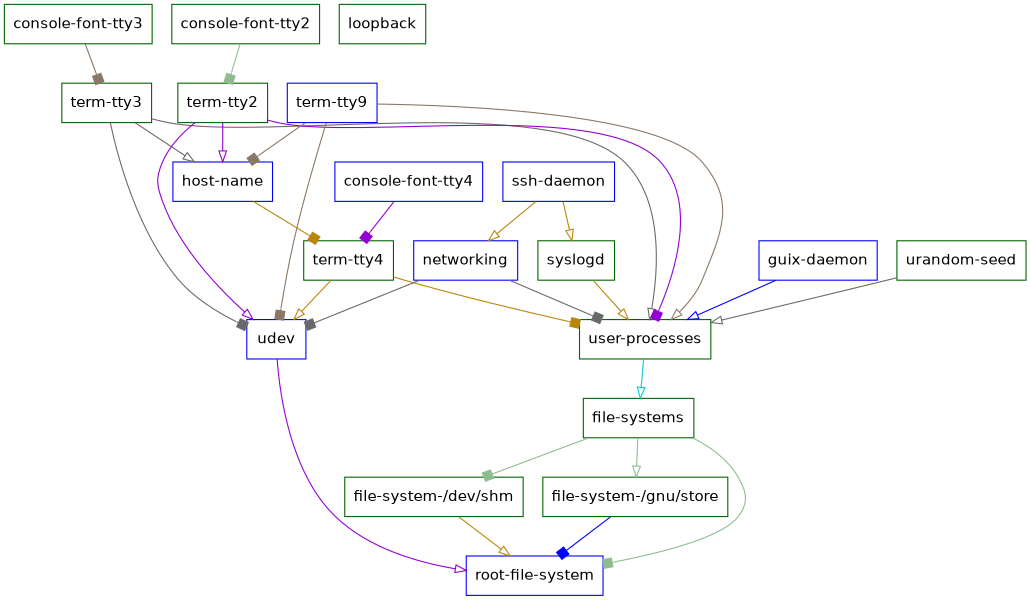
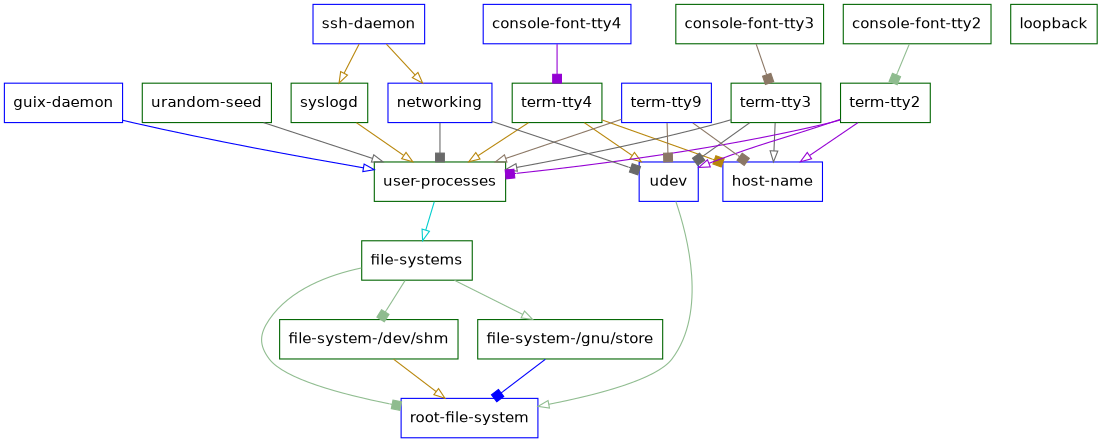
edge "host-name" -> "term-tty4": reversed
edge "term-tty4" -> "user-processes": arrowhead box -> onormal
edge "udev" -> "root-file-system": color darkviolet -> darkseagreen
